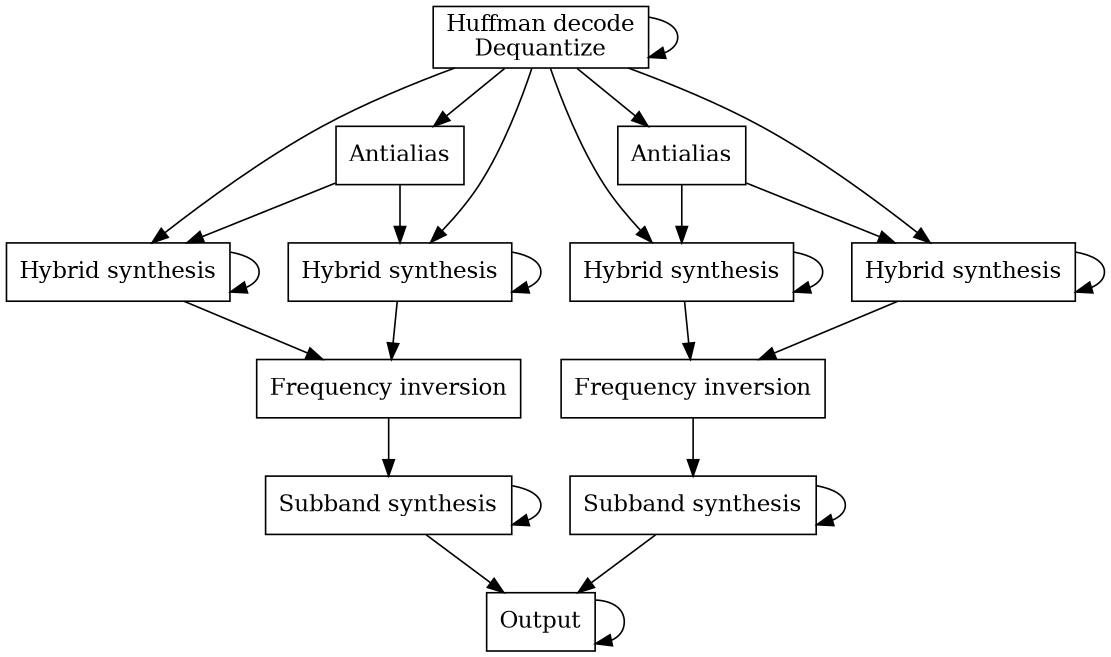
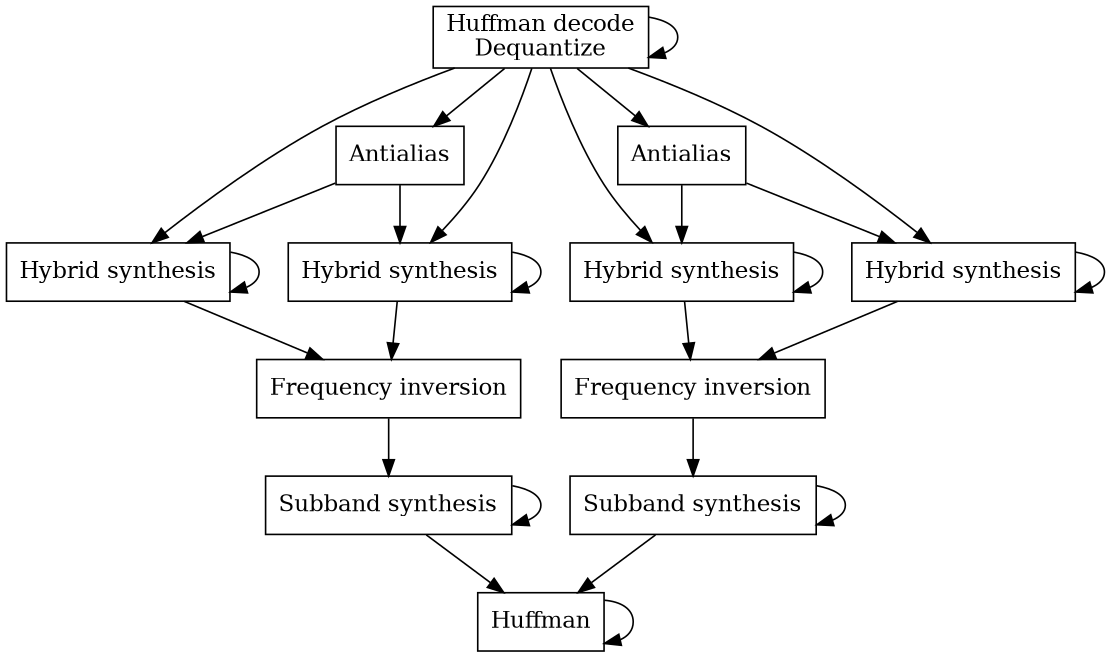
node "Output": label "Output" -> "Huffman"
